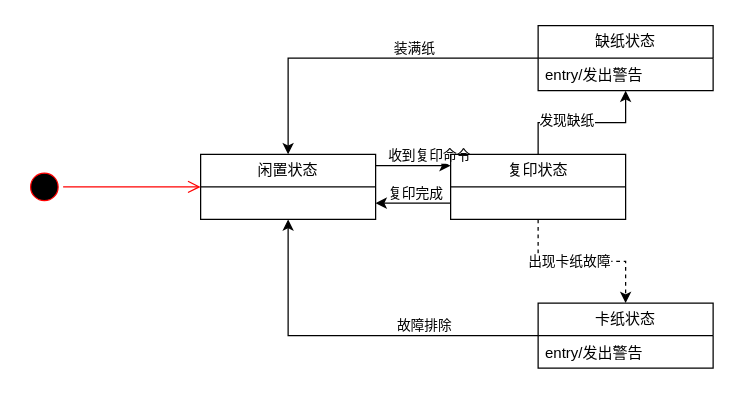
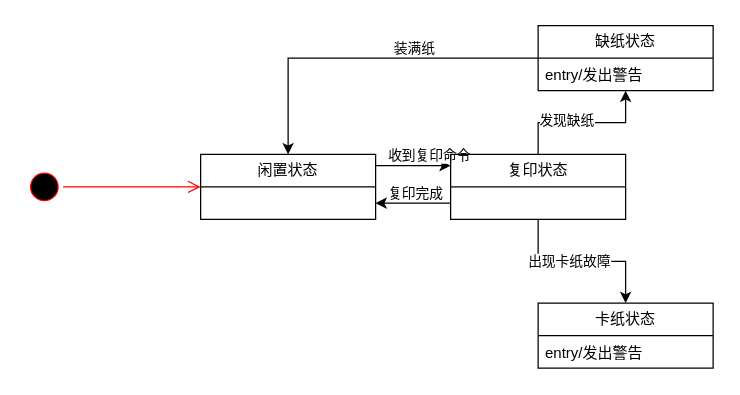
edge "复印状态" -> "卡纸状态": style dashed -> solid
edge "卡纸状态" -> "闲置状态": removed, label "故障排除"
